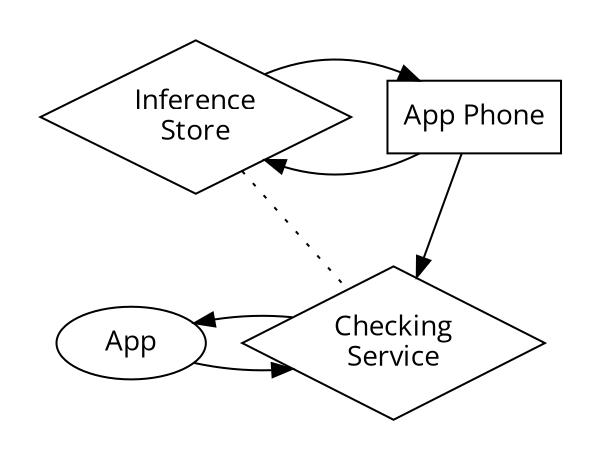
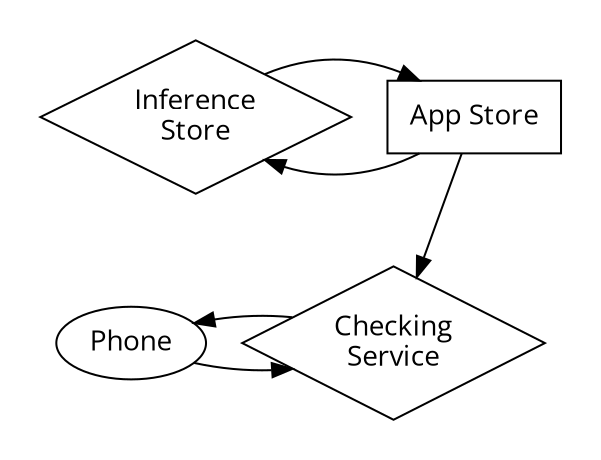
node "App Phone": label "App Phone" -> "App Store"
edge "Inference Store" -- "Checking Service": removed
node "App": label "App" -> "Phone"
